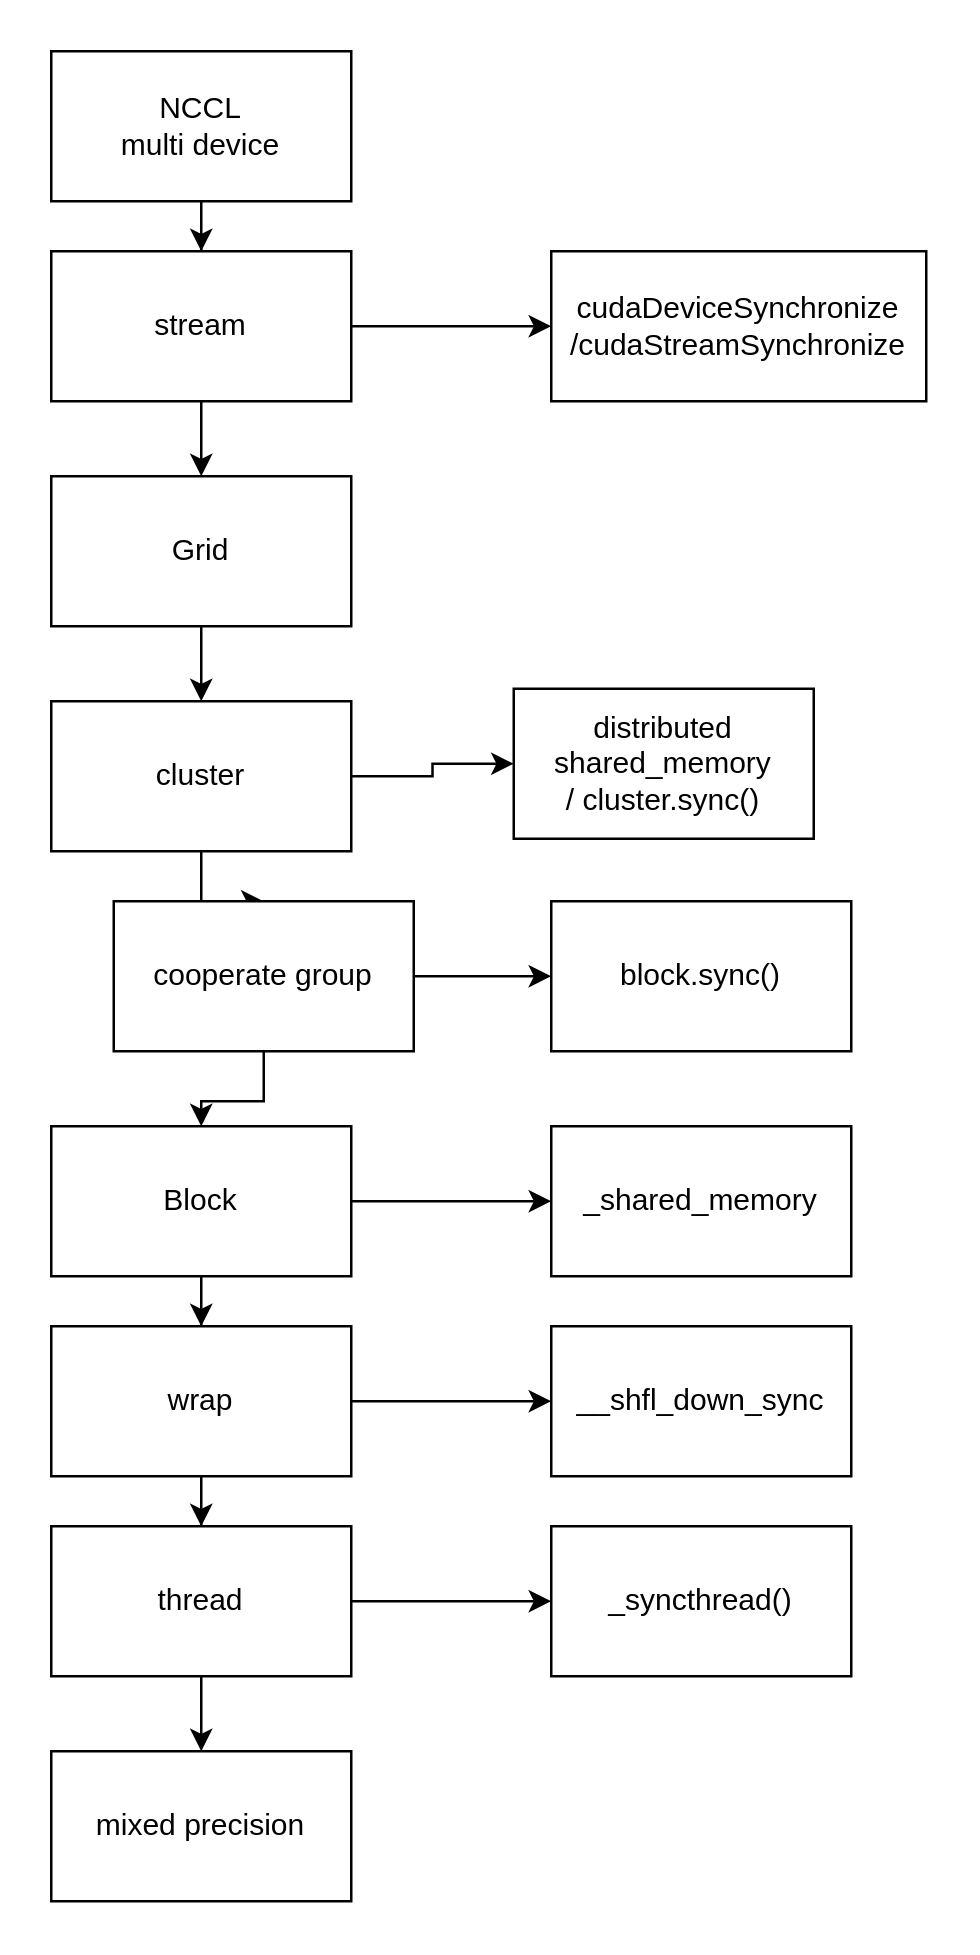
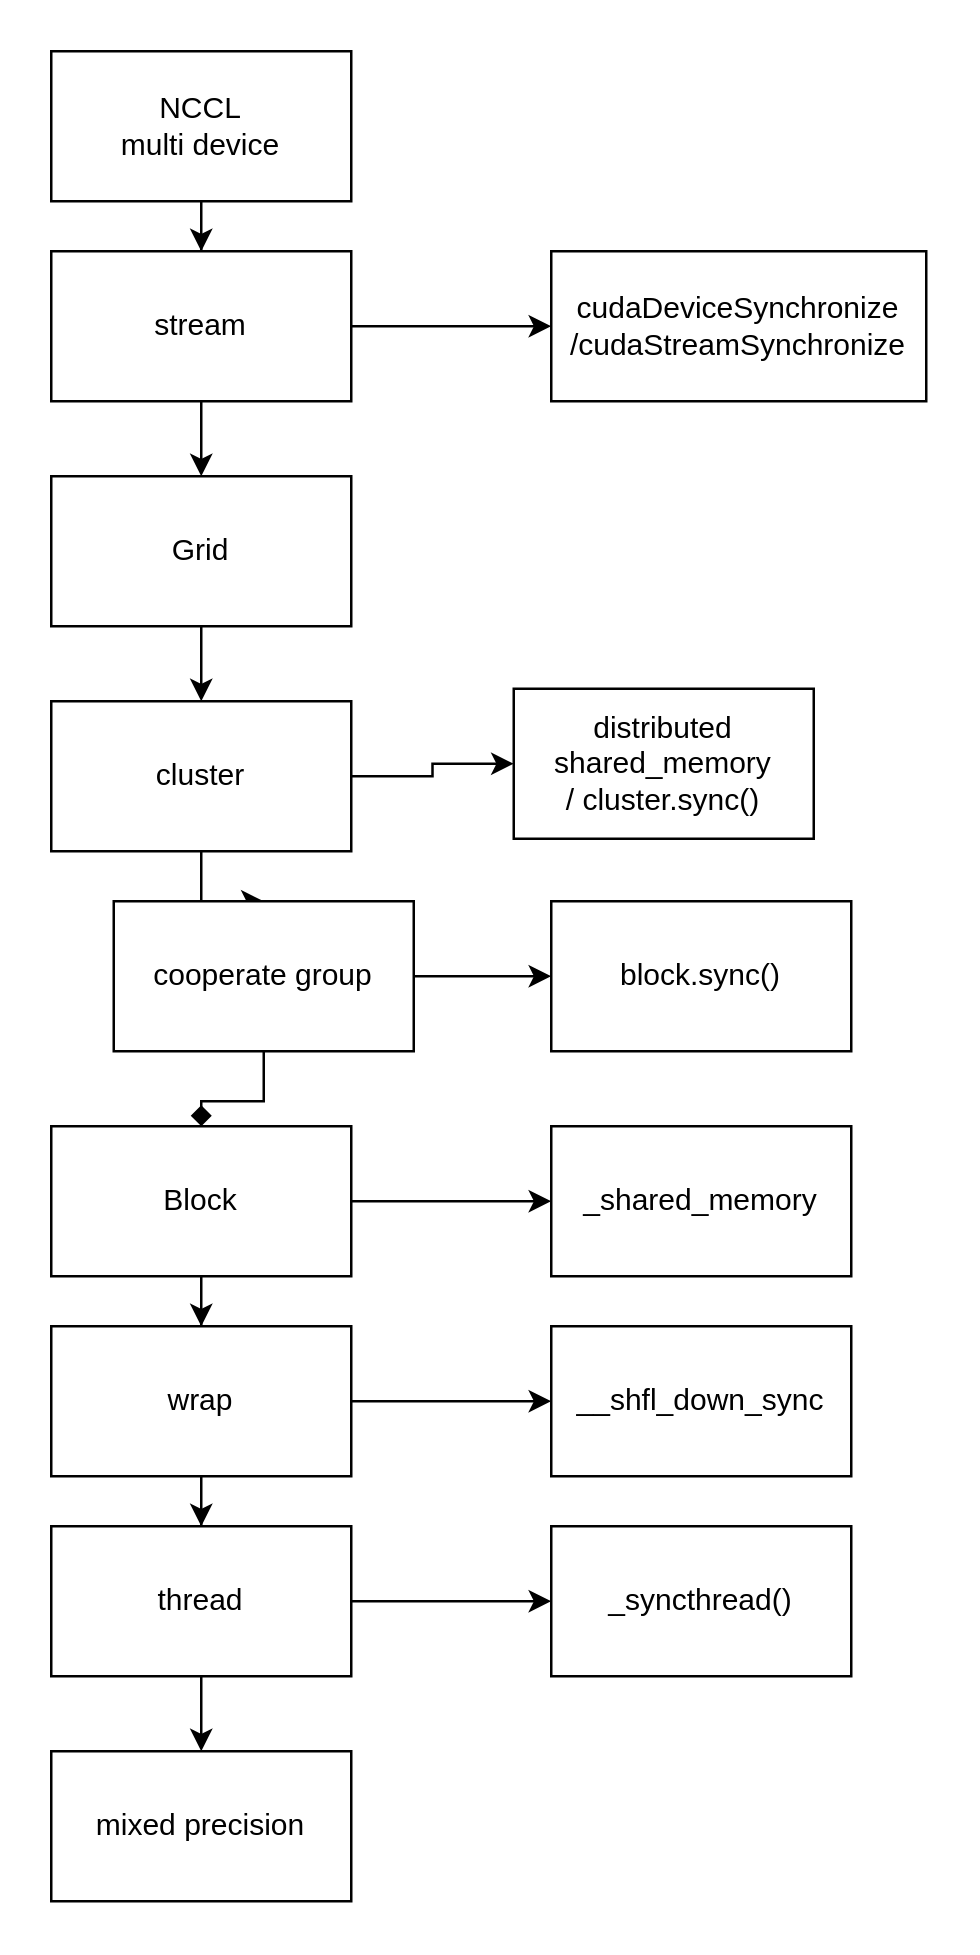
edge "cooperate group" -> "Block": arrowhead classic -> diamond
